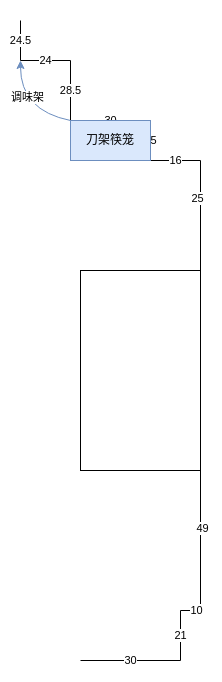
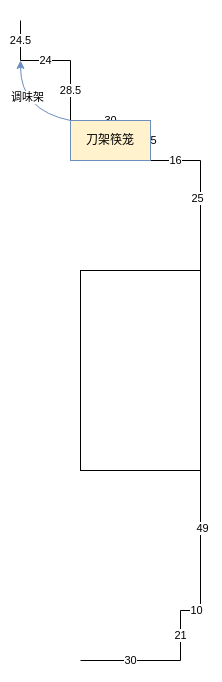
node "刀架筷笼": fillcolor #dae8fc -> #fff2cc
